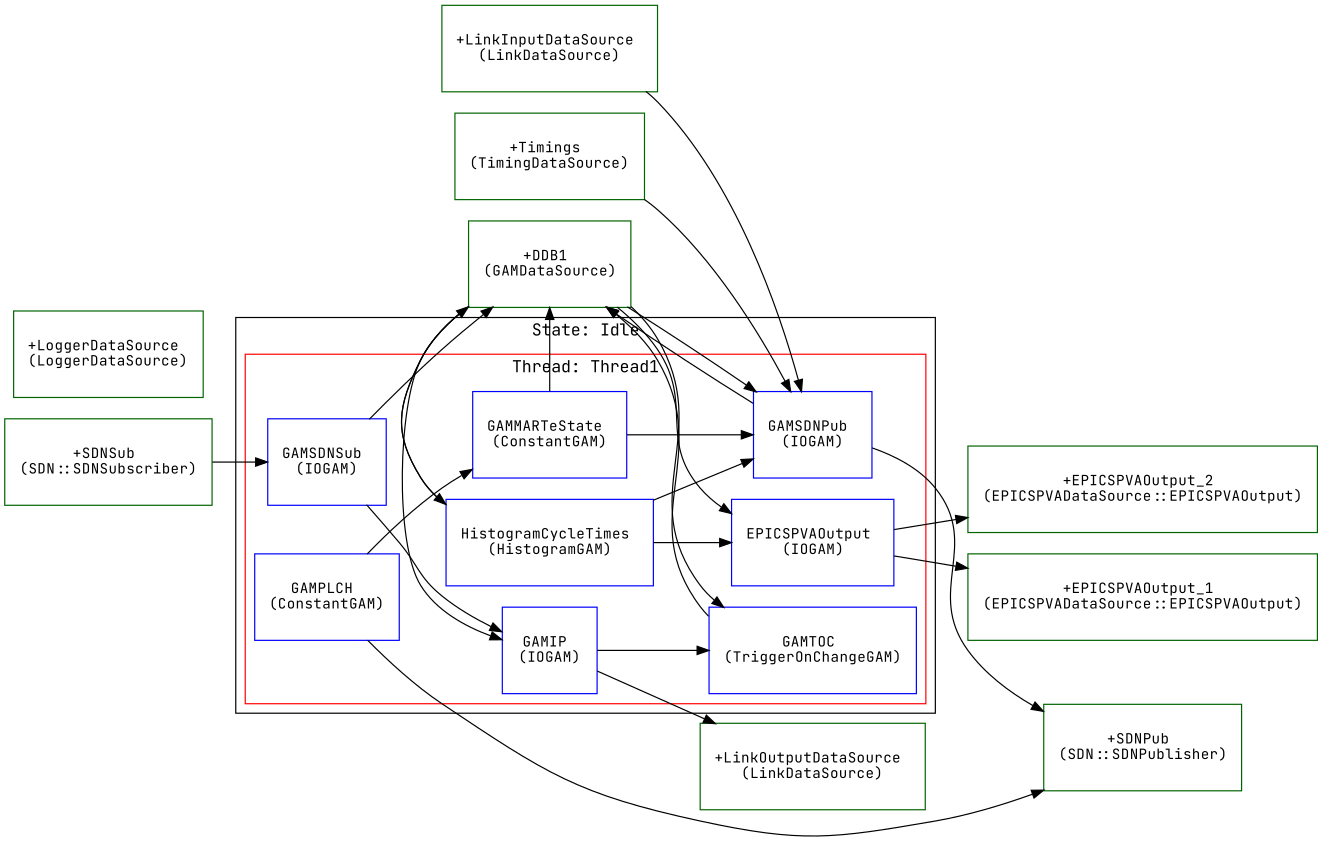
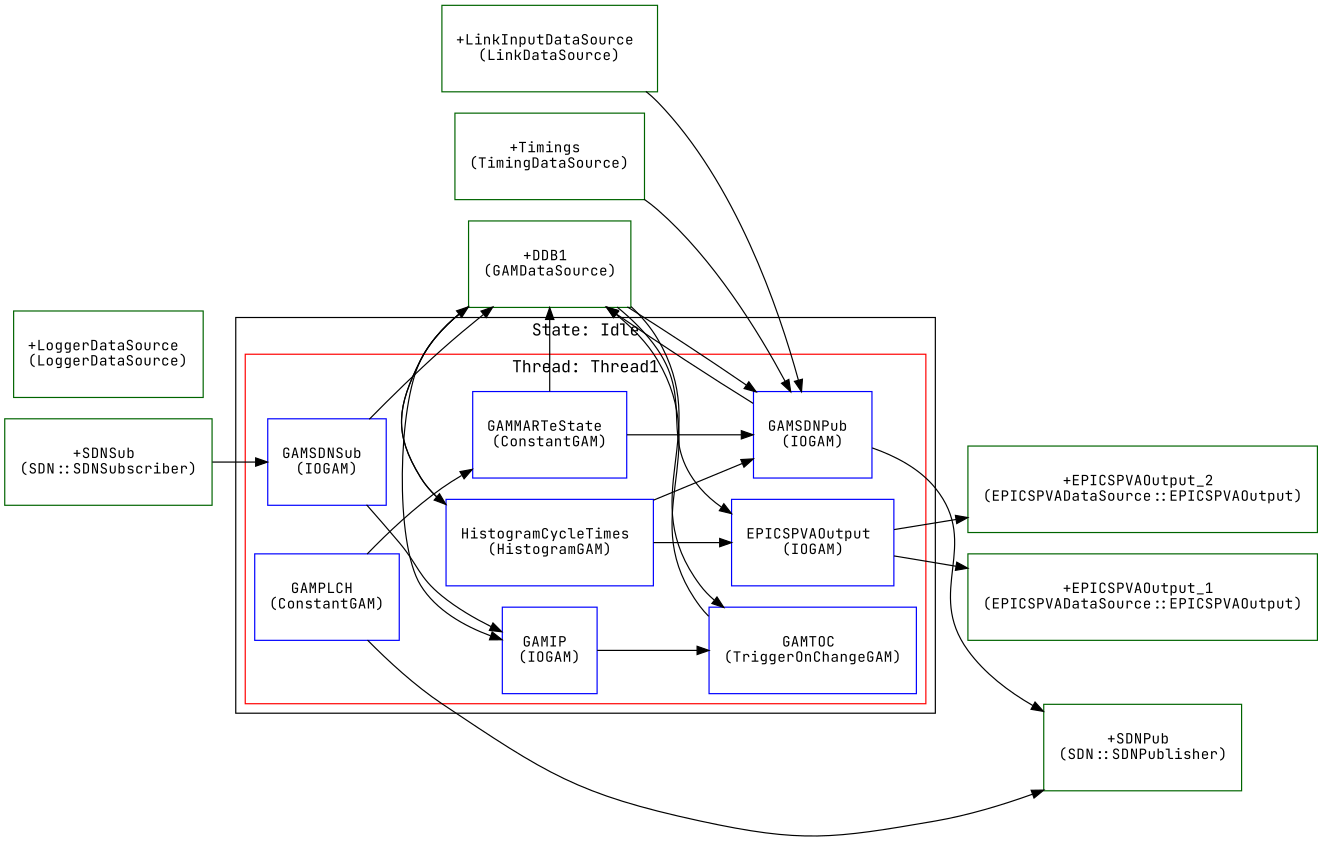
node "+LinkOutputDataSource": removed
